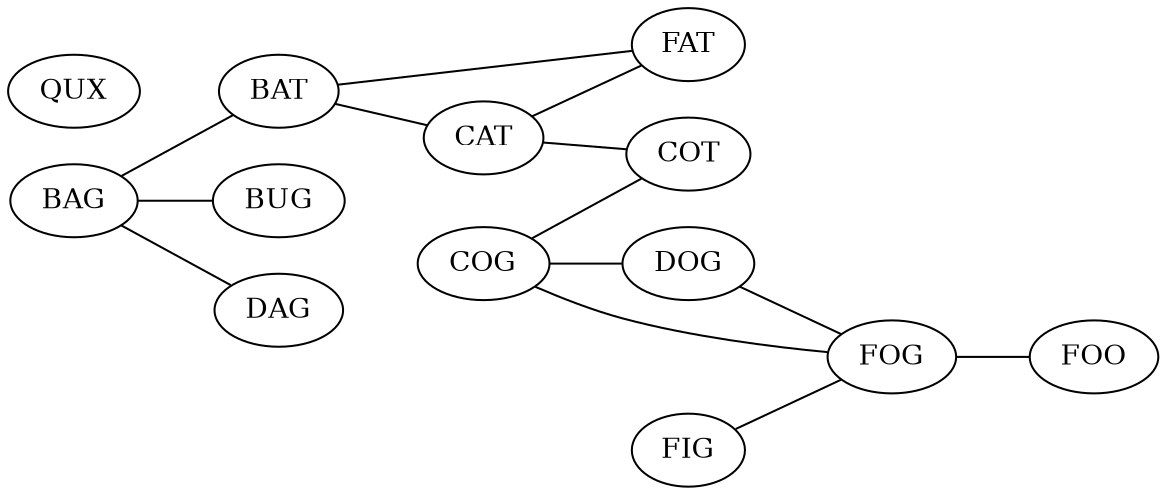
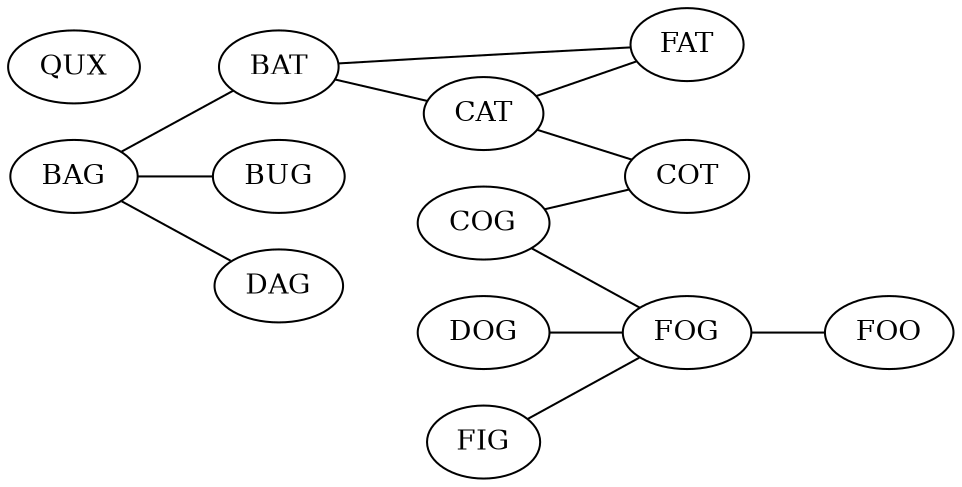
edge "COG" -- "DOG": removed
